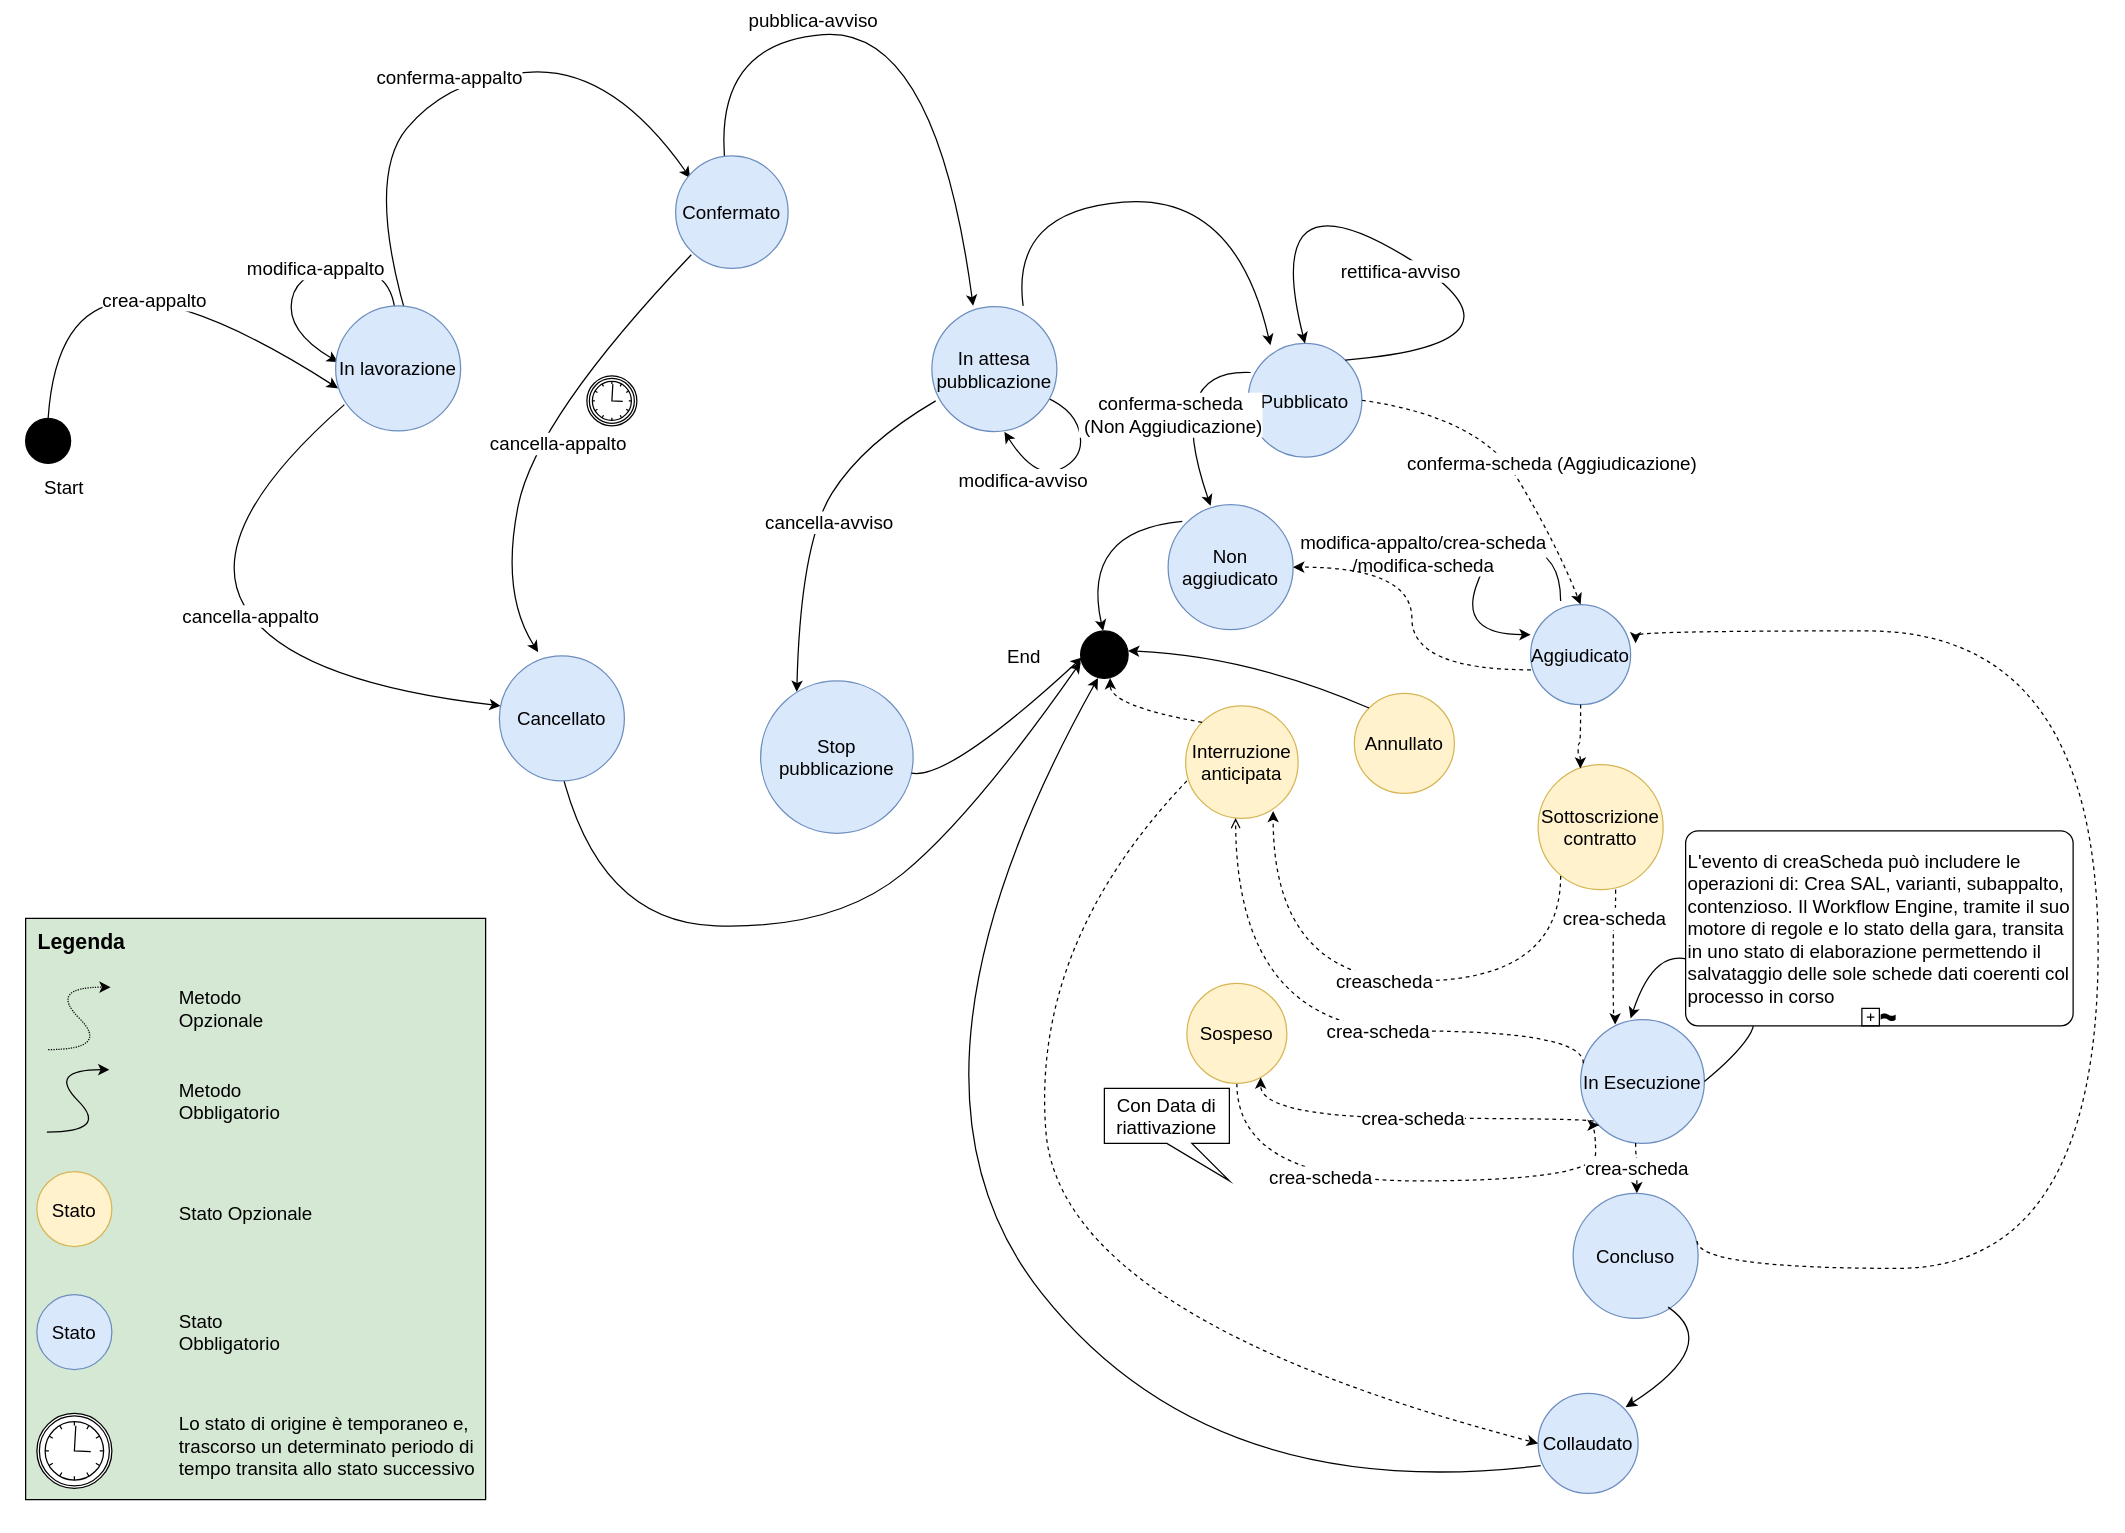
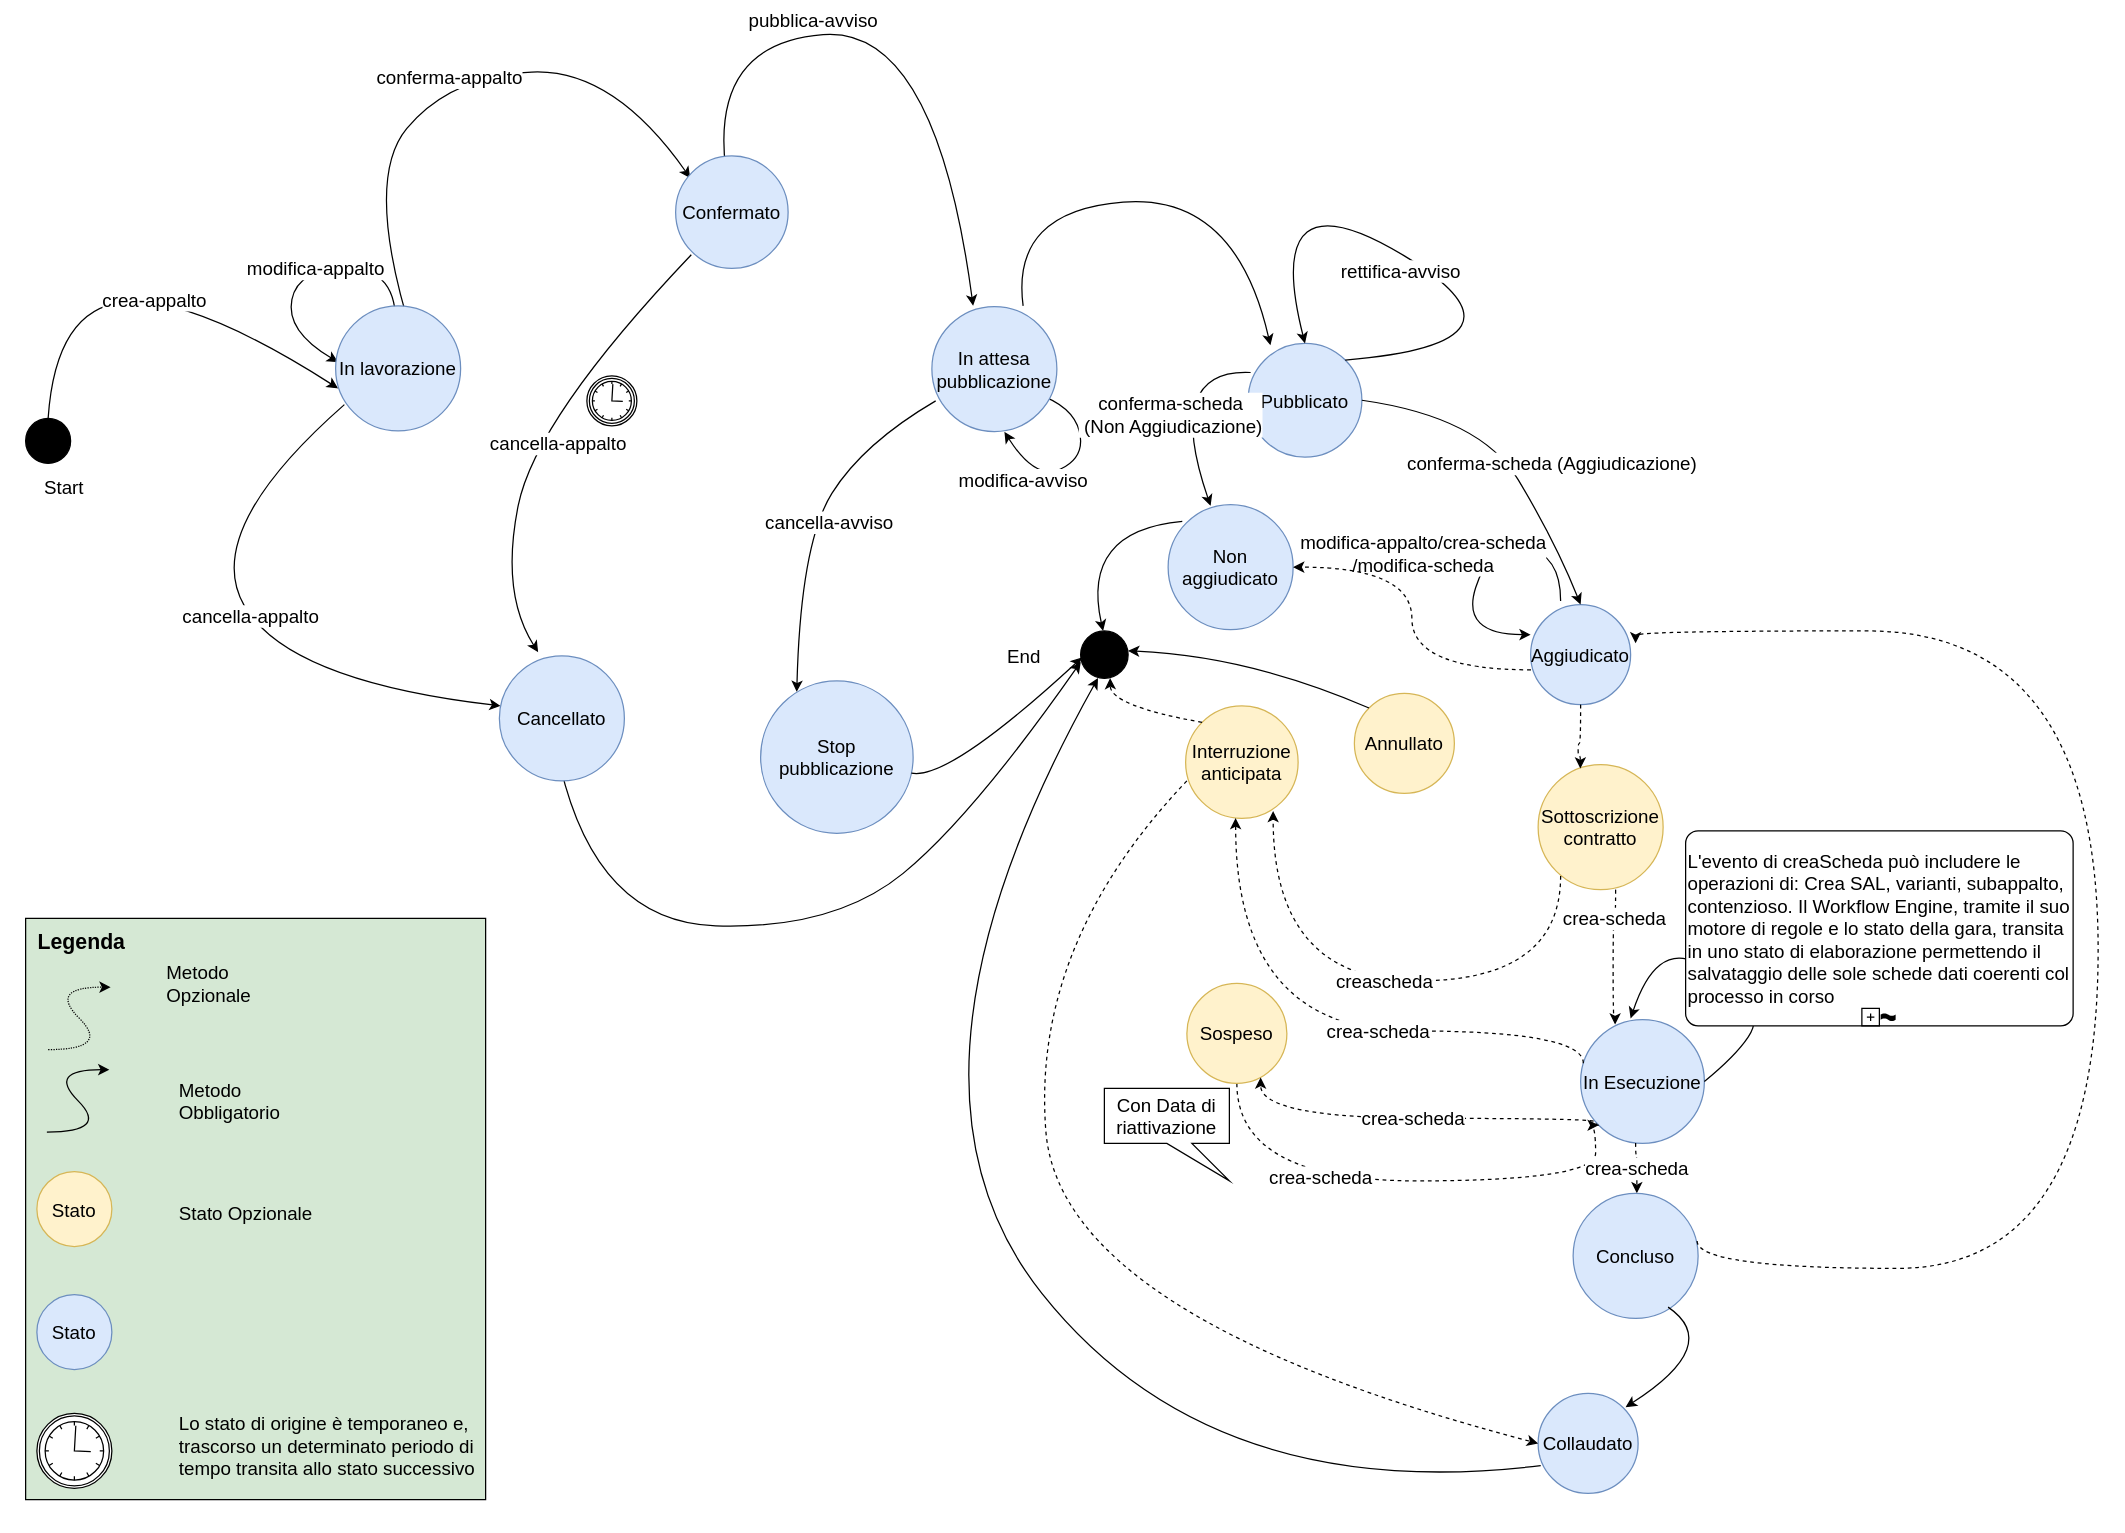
edge "Pubblicato" -> "Aggiudicato": style dashed -> solid
edge "In Esecuzione" -> "Interruzione anticipata": arrowhead open -> classic
node "Metodo Opzionale": moved (252, 1008) -> (239, 983)
node "Stato Obbligatorio": removed
